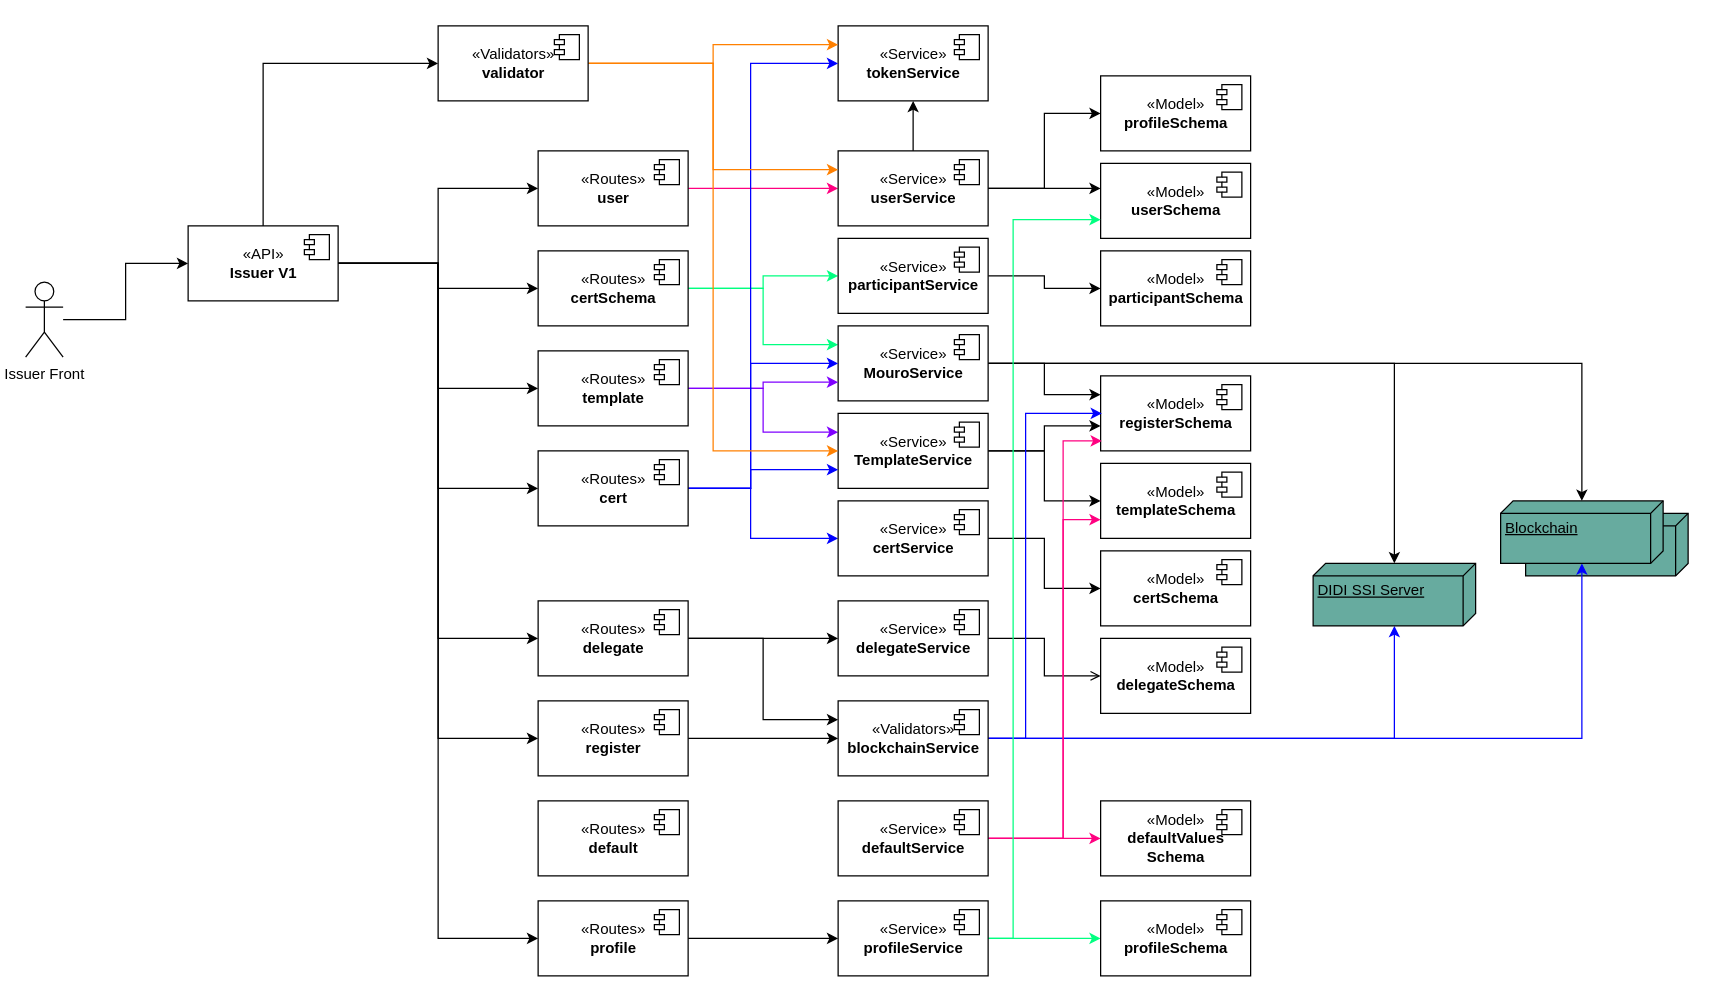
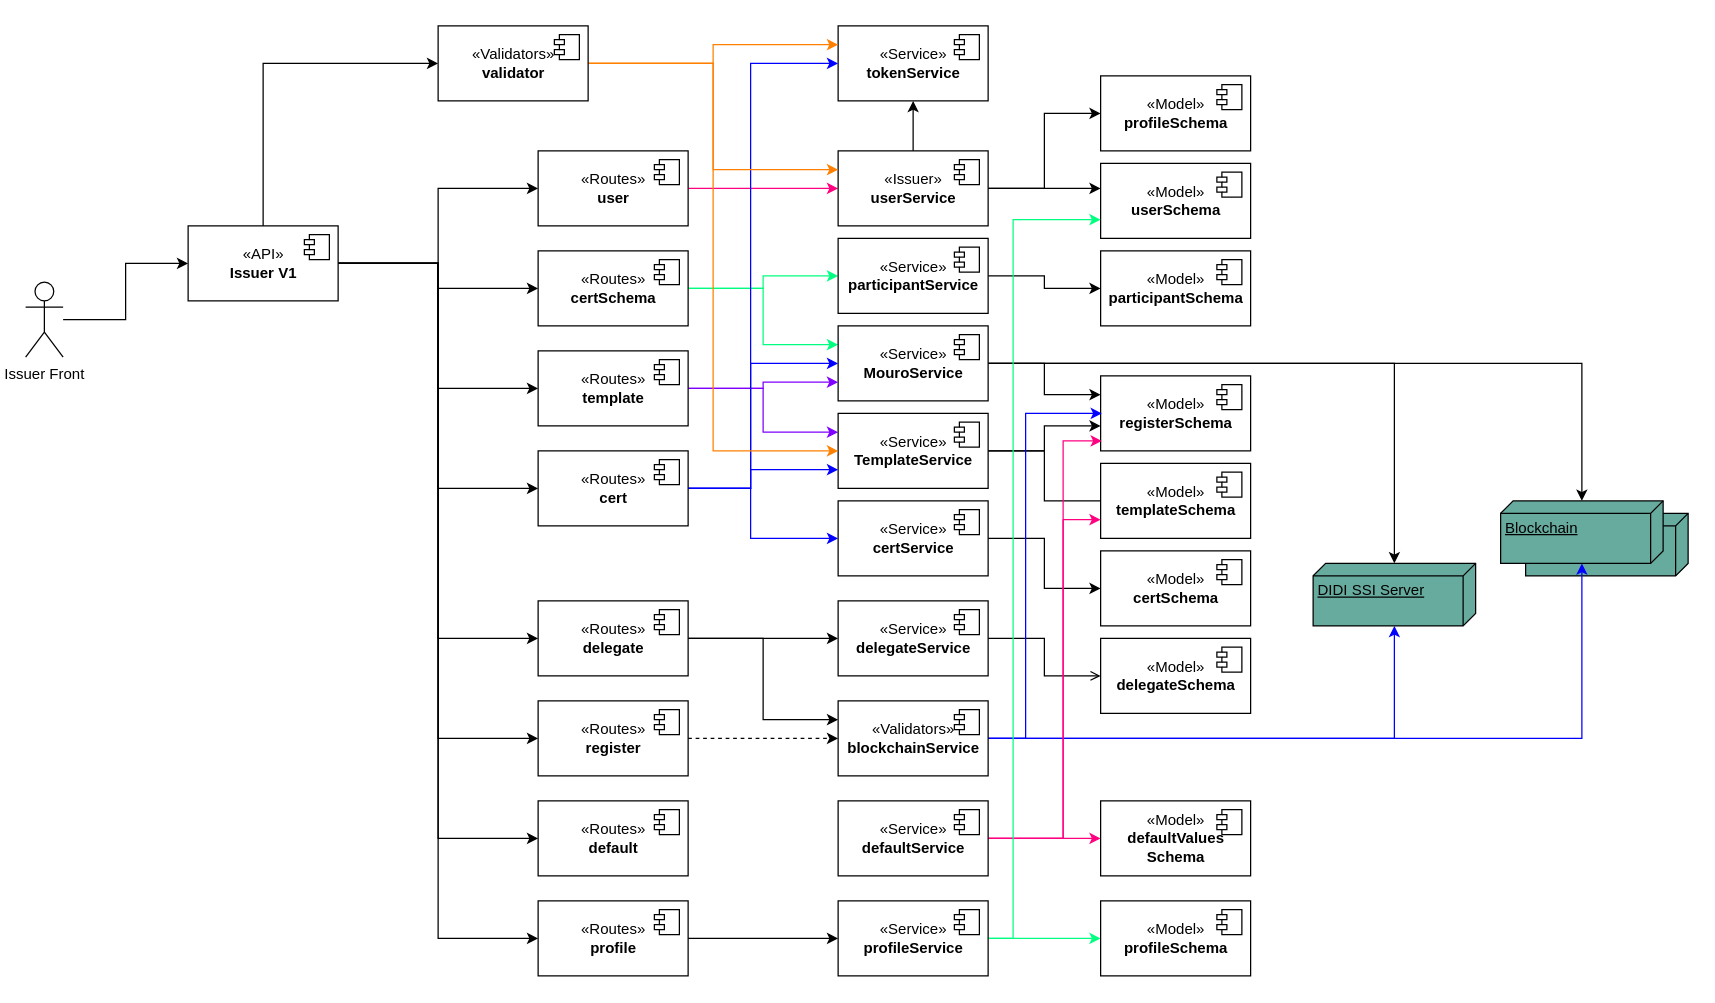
node "«Service» userService": label "«Service» userService" -> "«Issuer» userService"
edge "«Service» TemplateService" -> "«Model» templateSchema": arrowhead classic -> none
edge "«Routes» register" -> "«Validators» blockchainService": style solid -> dashed
edge "«API» Issuer V1" -> "«Routes» default": added
